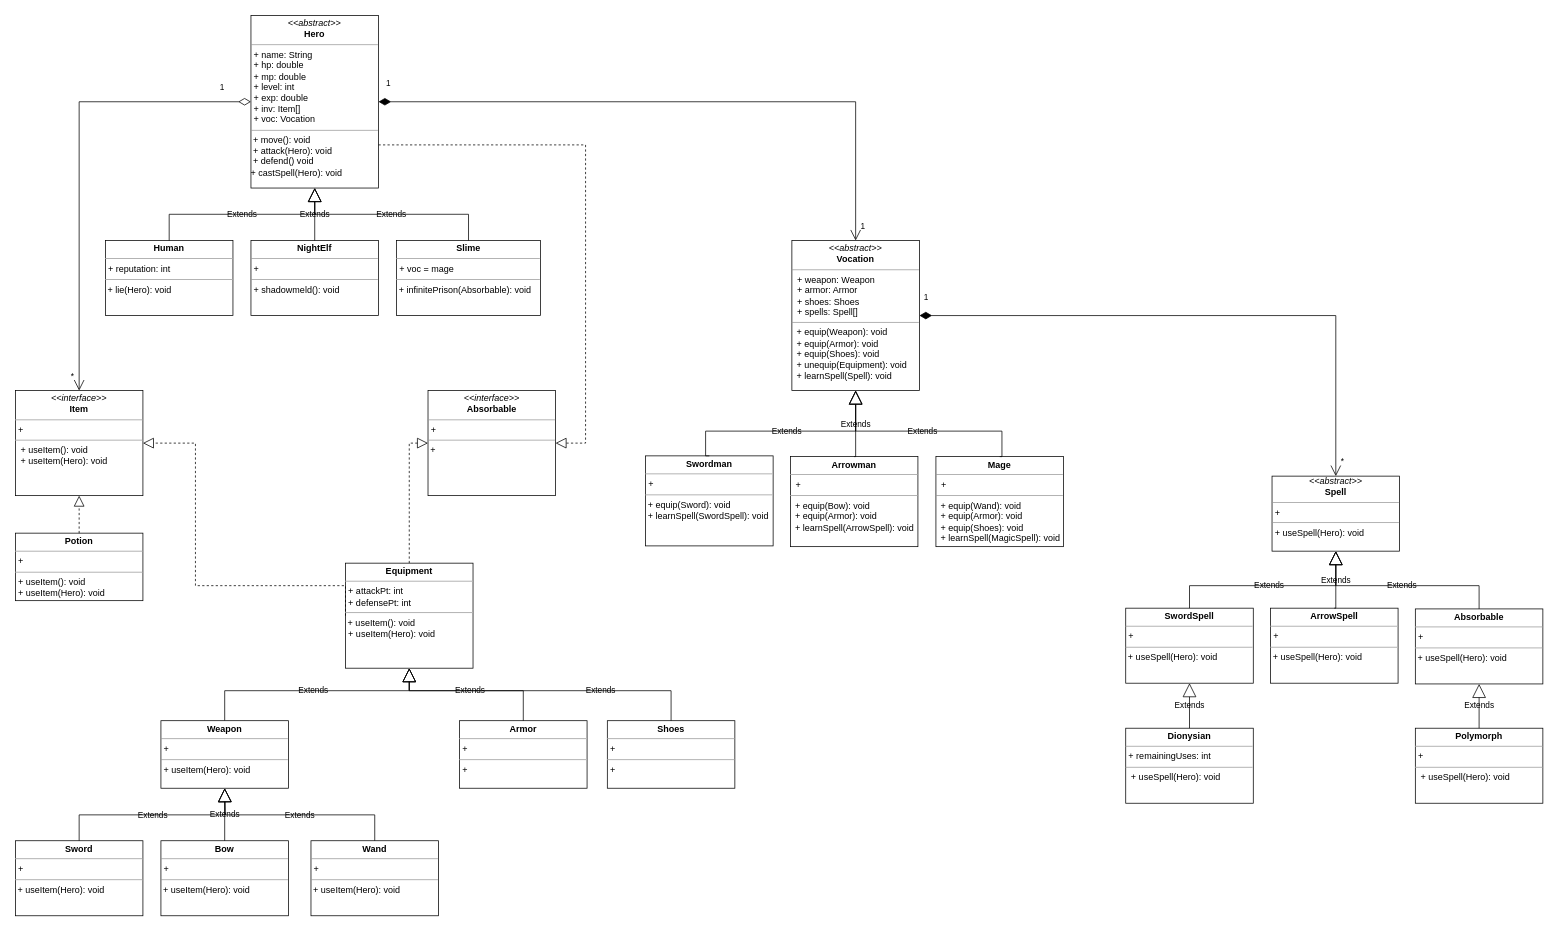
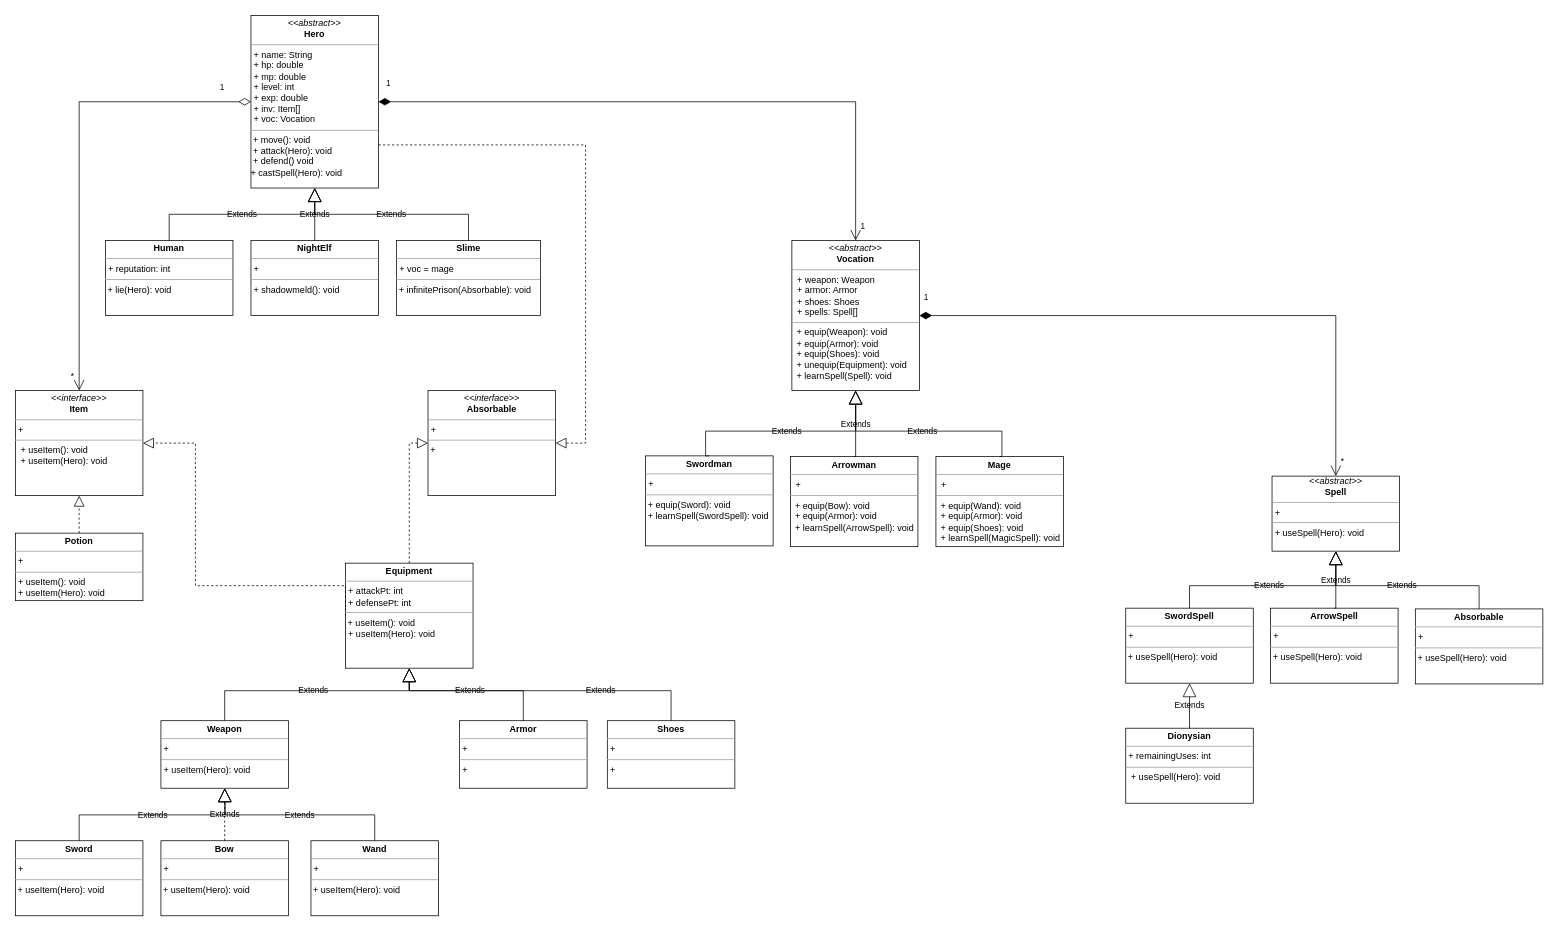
edge "Polymorph + + useSpell(Hero): void" -> "Absorbable + + useSpell(Hero): void": removed, label "Extends"
node "Polymorph + + useSpell(Hero): void": removed
edge "Bow + + useItem(Hero): void" -> "Weapon + + useItem(Hero): void": style solid -> dashed
